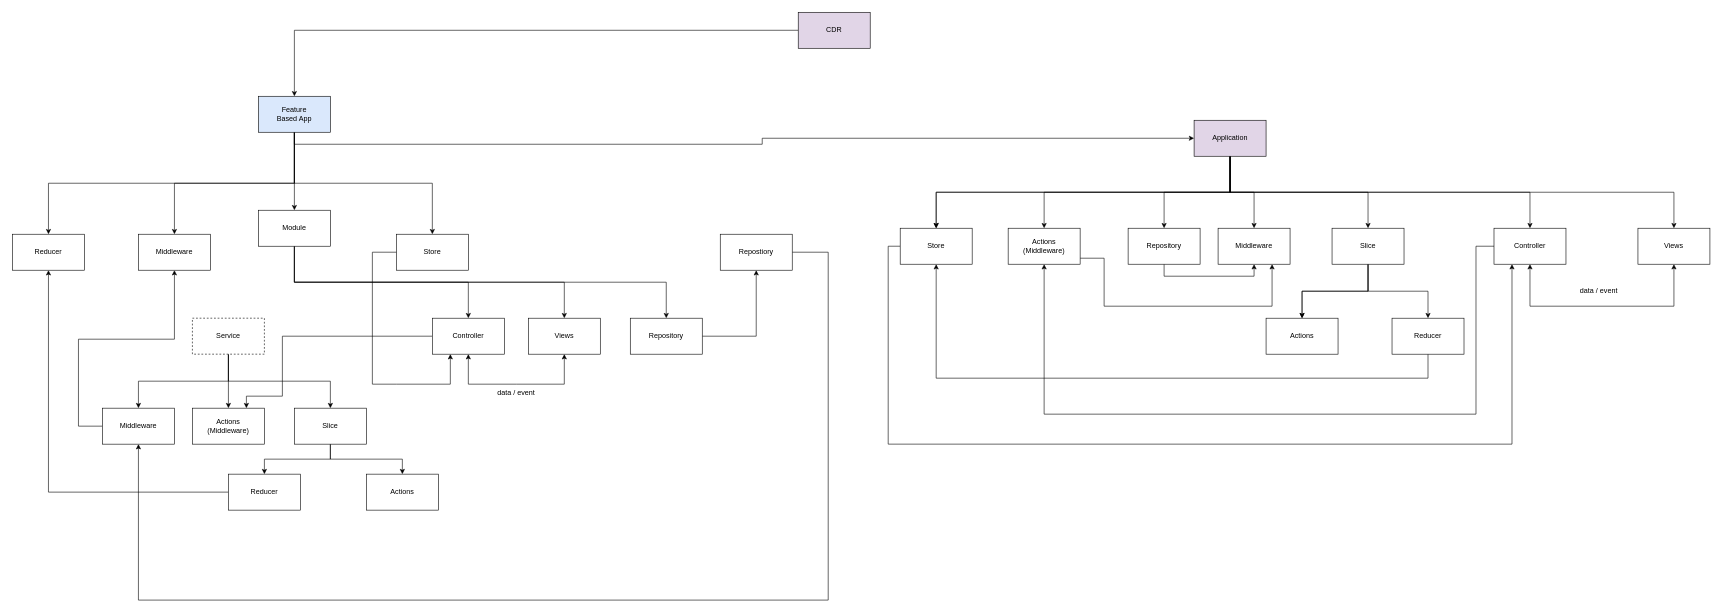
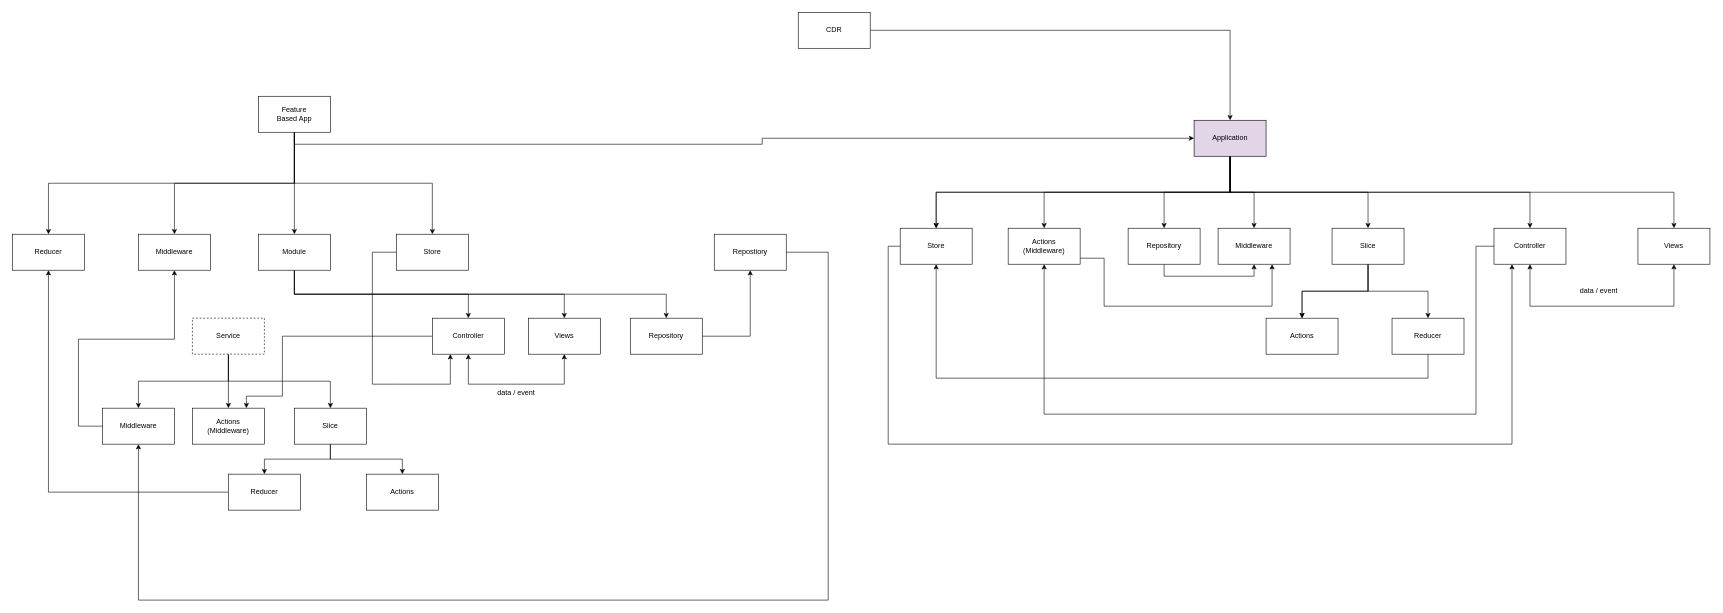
node "CDR": fillcolor #e1d5e7 -> #ffffff
edge "CDR" -> "Application": added
edge "CDR" -> "Feature Based App": removed
node "Feature Based App": fillcolor #dae8fc -> #ffffff
node "Module": moved (294, 228) -> (294, 252)
node "Repostiory": moved (756, 252) -> (750, 252)
